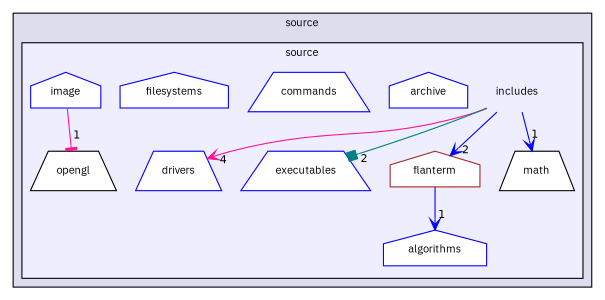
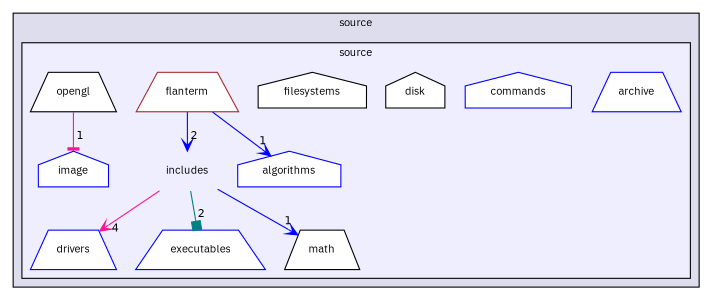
node "filesystems": color blue -> black
node "commands": shape trapezium -> house
node "disk": added
node "archive": shape house -> trapezium
edge "image" -> "opengl": reversed
edge "includes" -> "flanterm": reversed
node "flanterm": shape house -> trapezium
